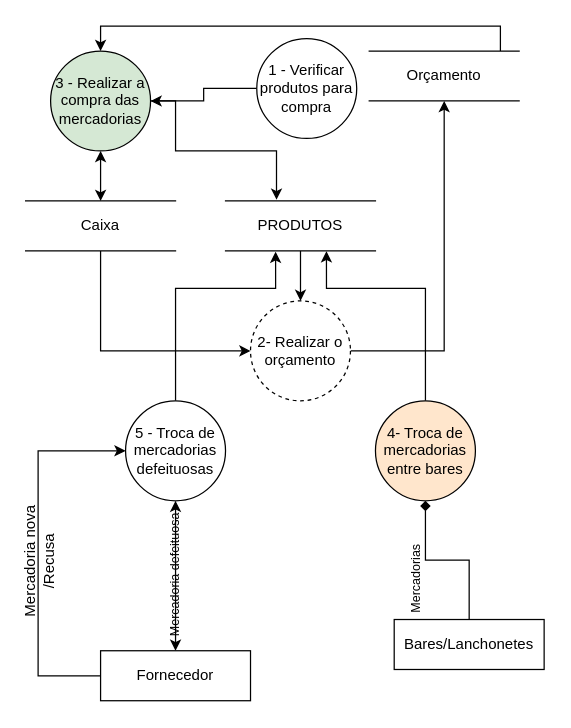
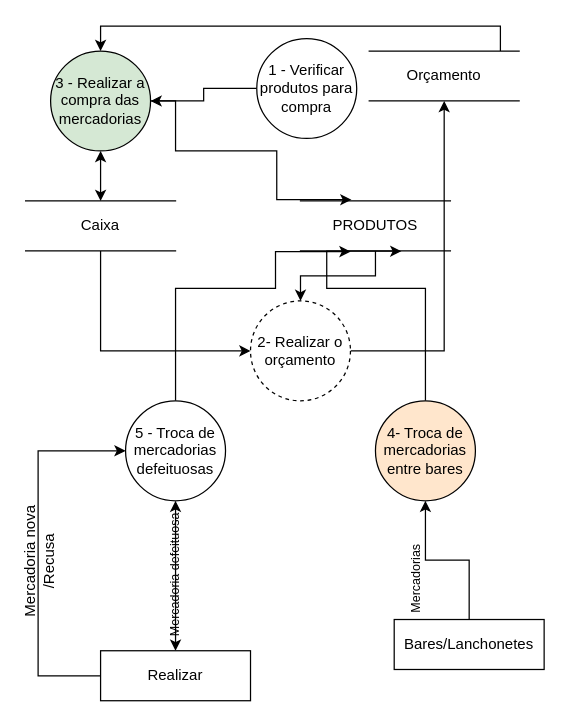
node "PRODUTOS": moved (301, 226) -> (376, 226)
edge "Bares/Lanchonetes" -> "4- Troca de mercadorias entre bares": arrowhead diamond -> classic
node "Fornecedor": label "Fornecedor" -> "Realizar"
